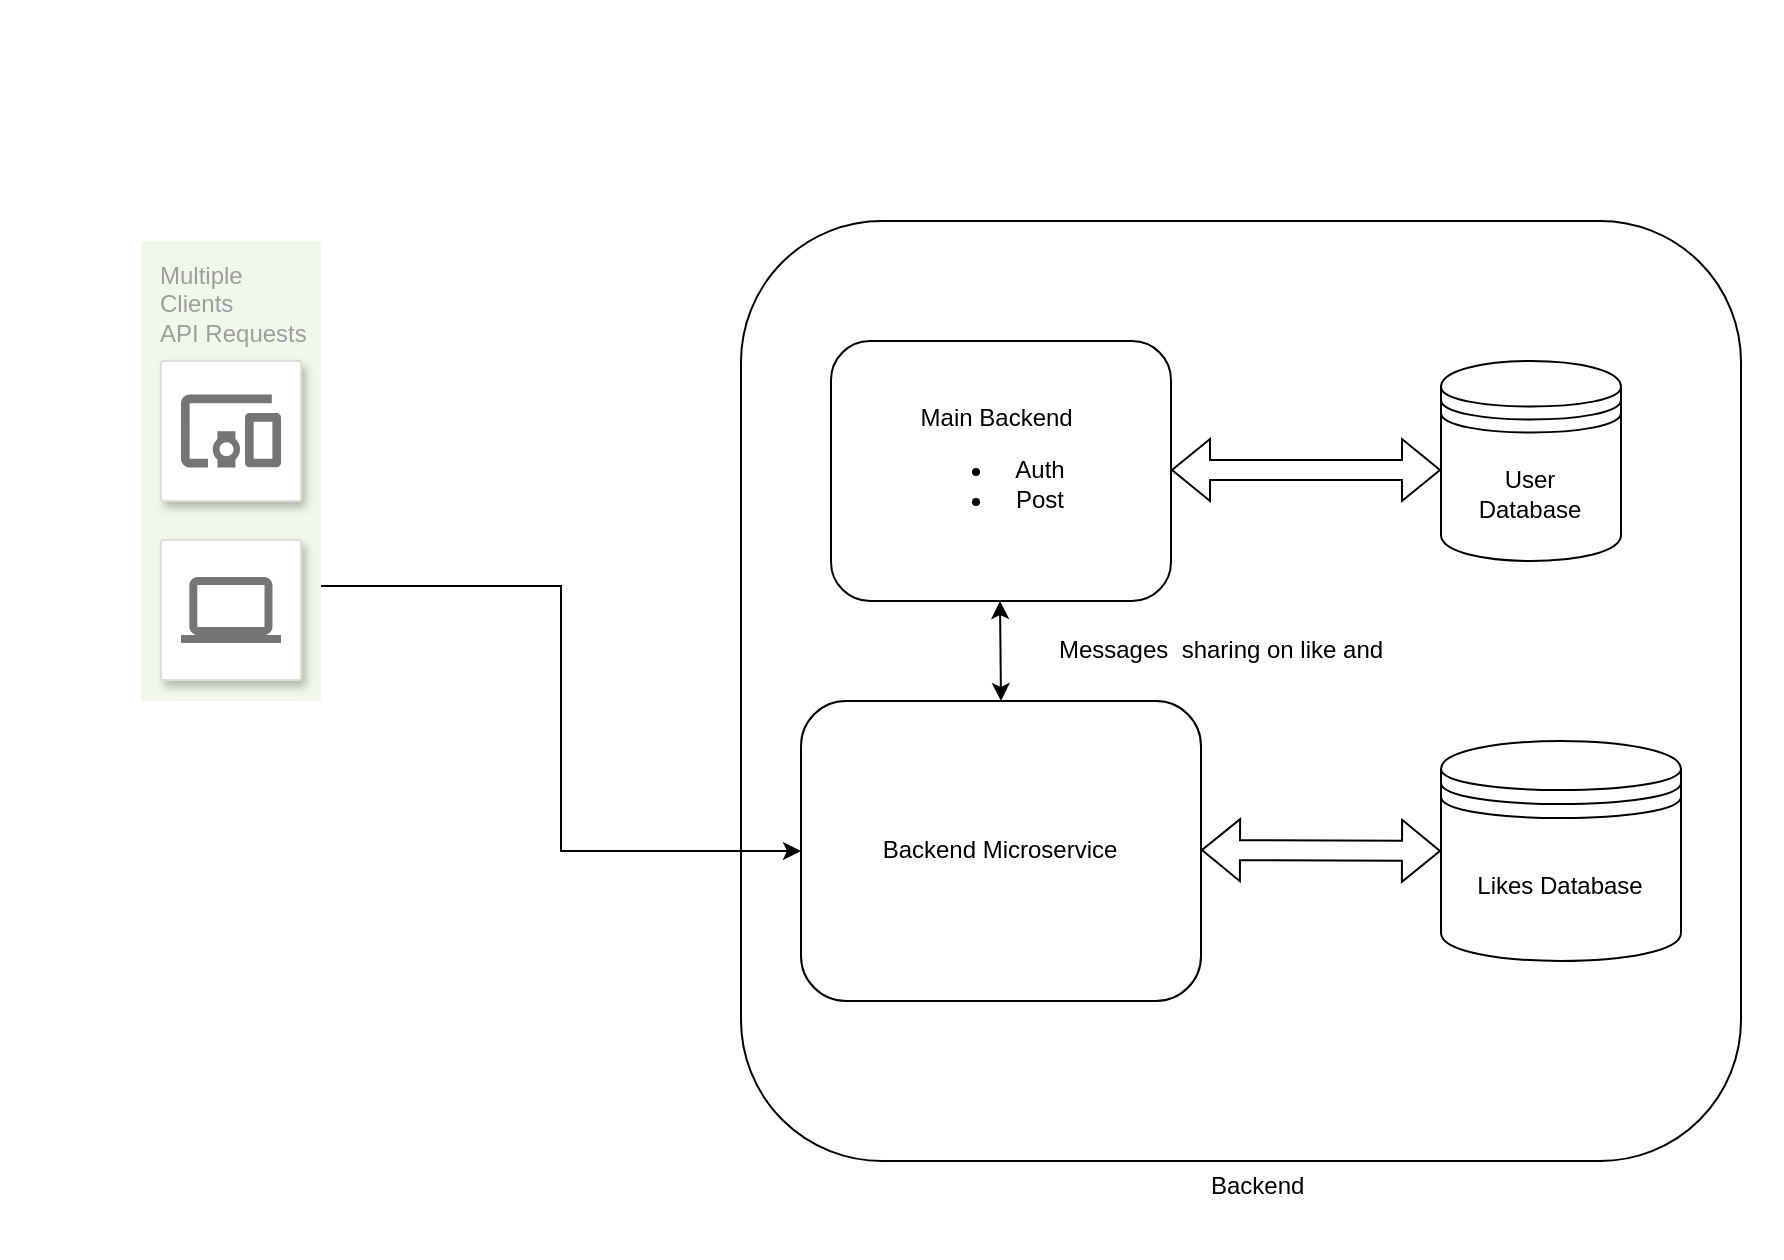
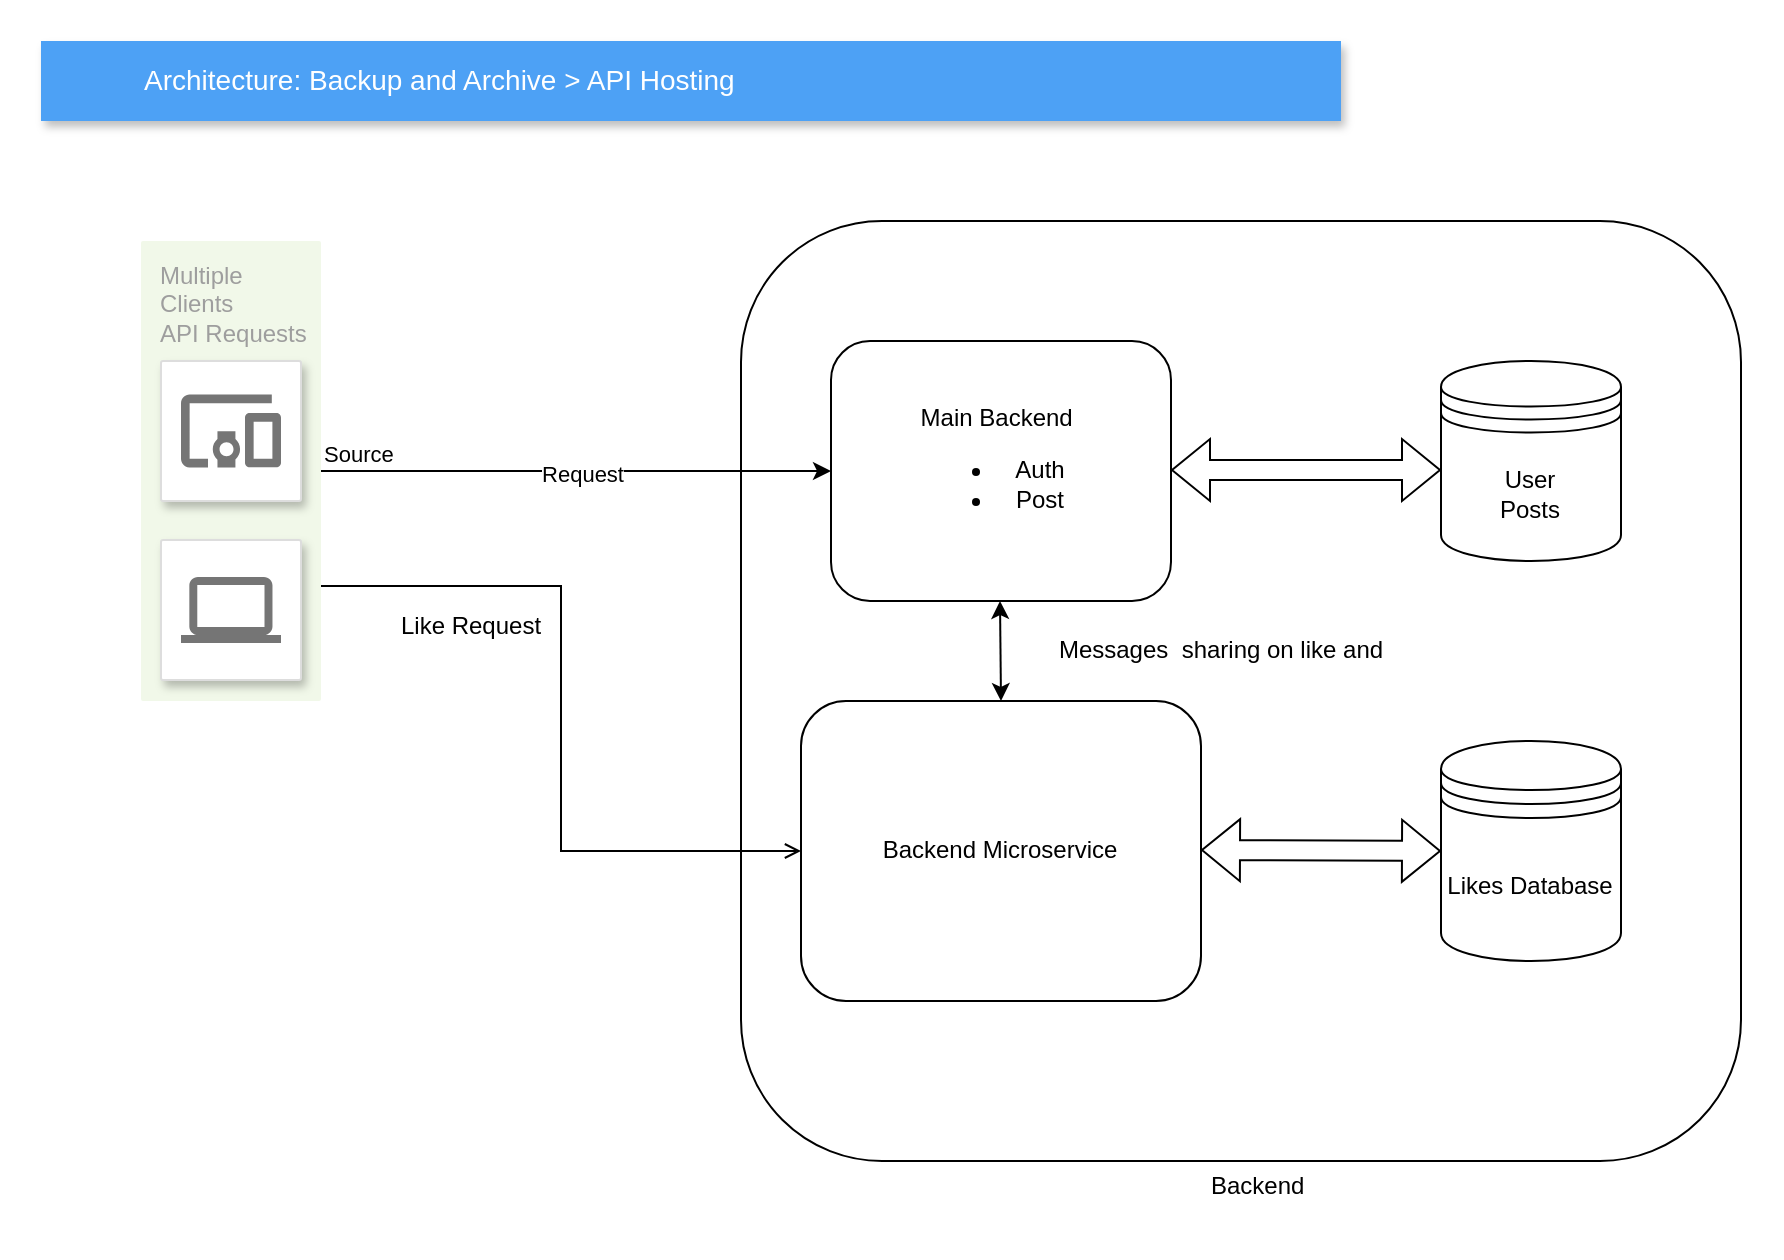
node "Architecture: Backup and Archive > API Hosting": added
edge "Multiple Clients API Requests" -> "Main Backend Auth Post": added, labels "Source", "Label", "Request"
node "User Database": label "User Database" -> "User Posts"
node "Like Request": added
edge "Multiple Clients API Requests" -> "Backend Microservice": arrowhead classic -> open
node "Likes Database": size 240x220 -> 180x220
